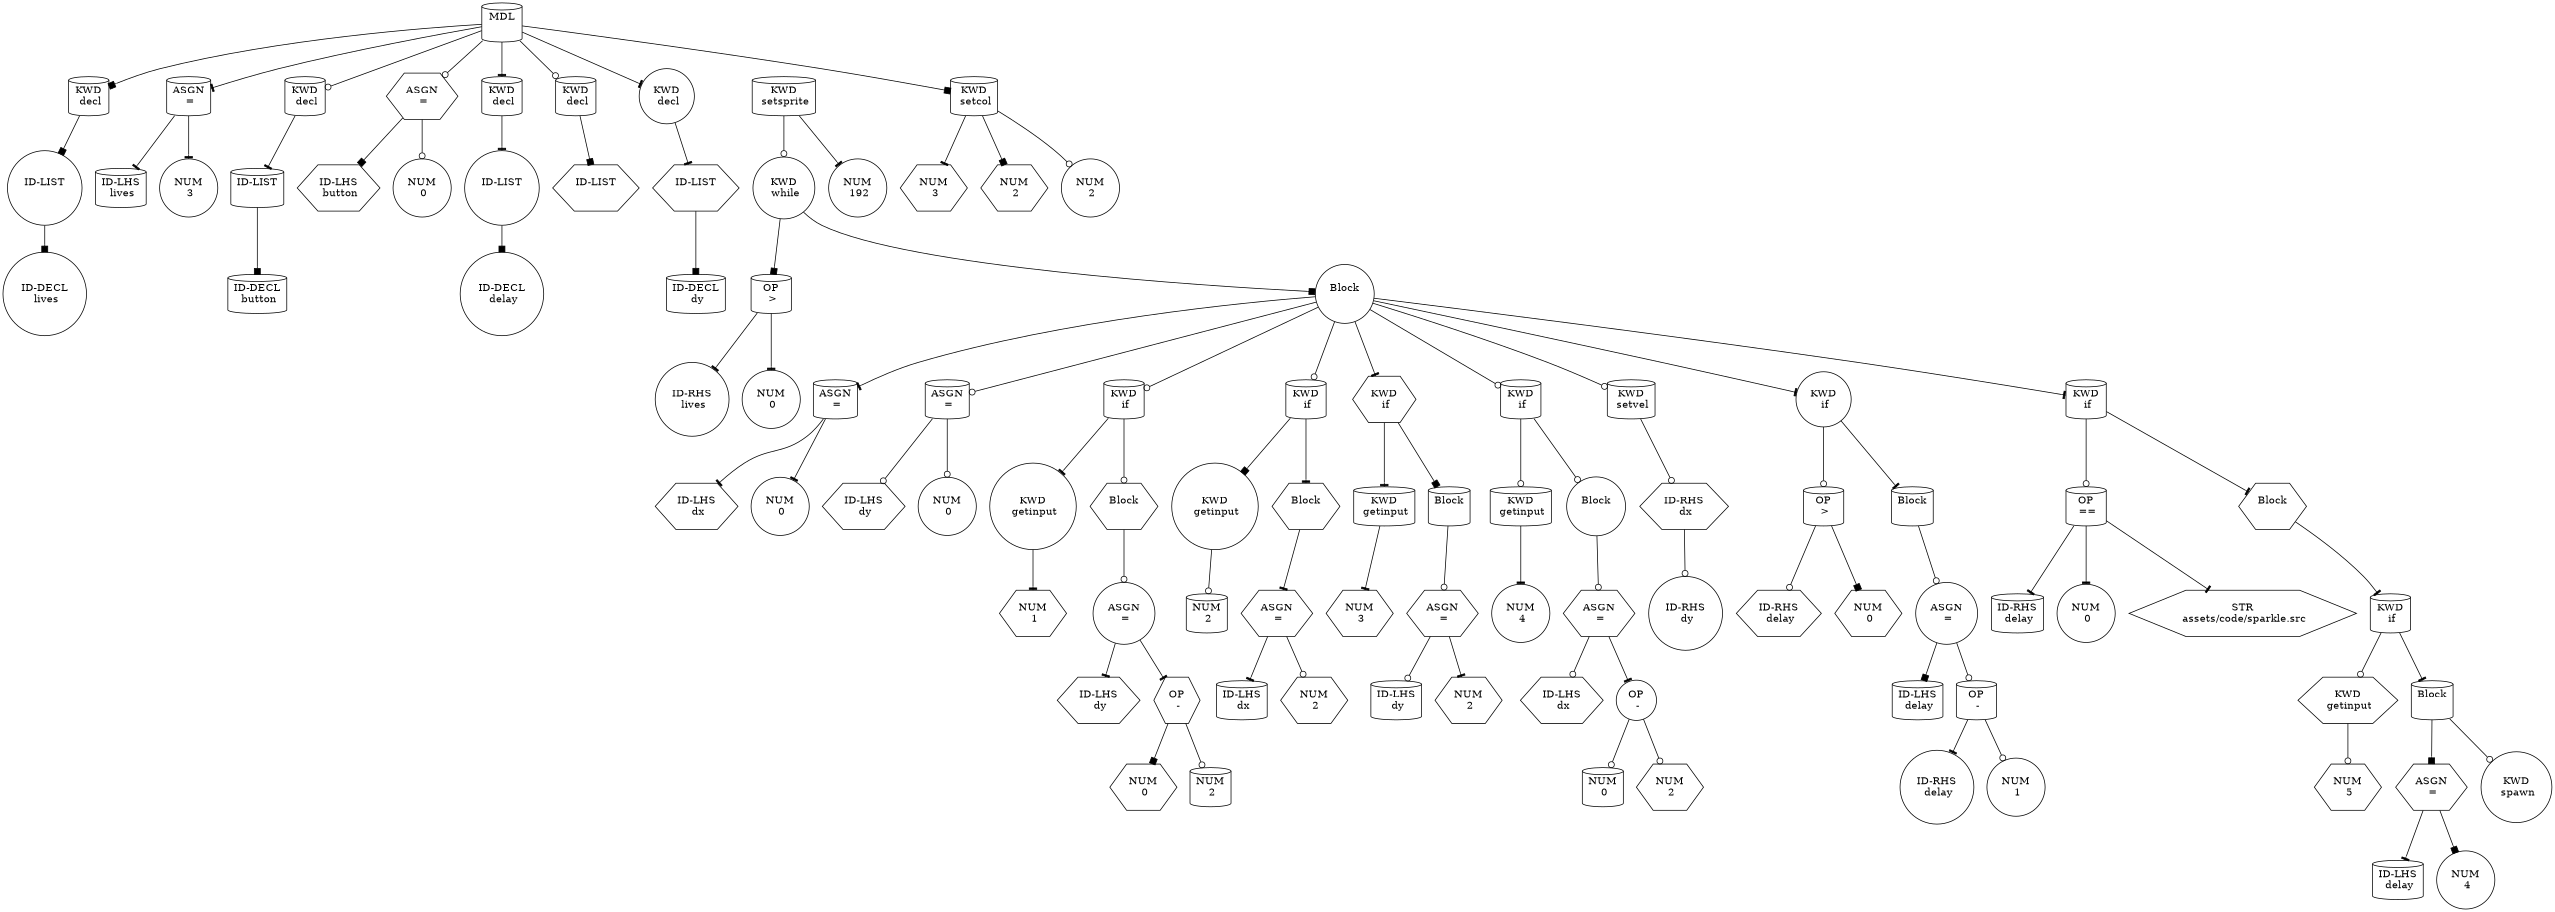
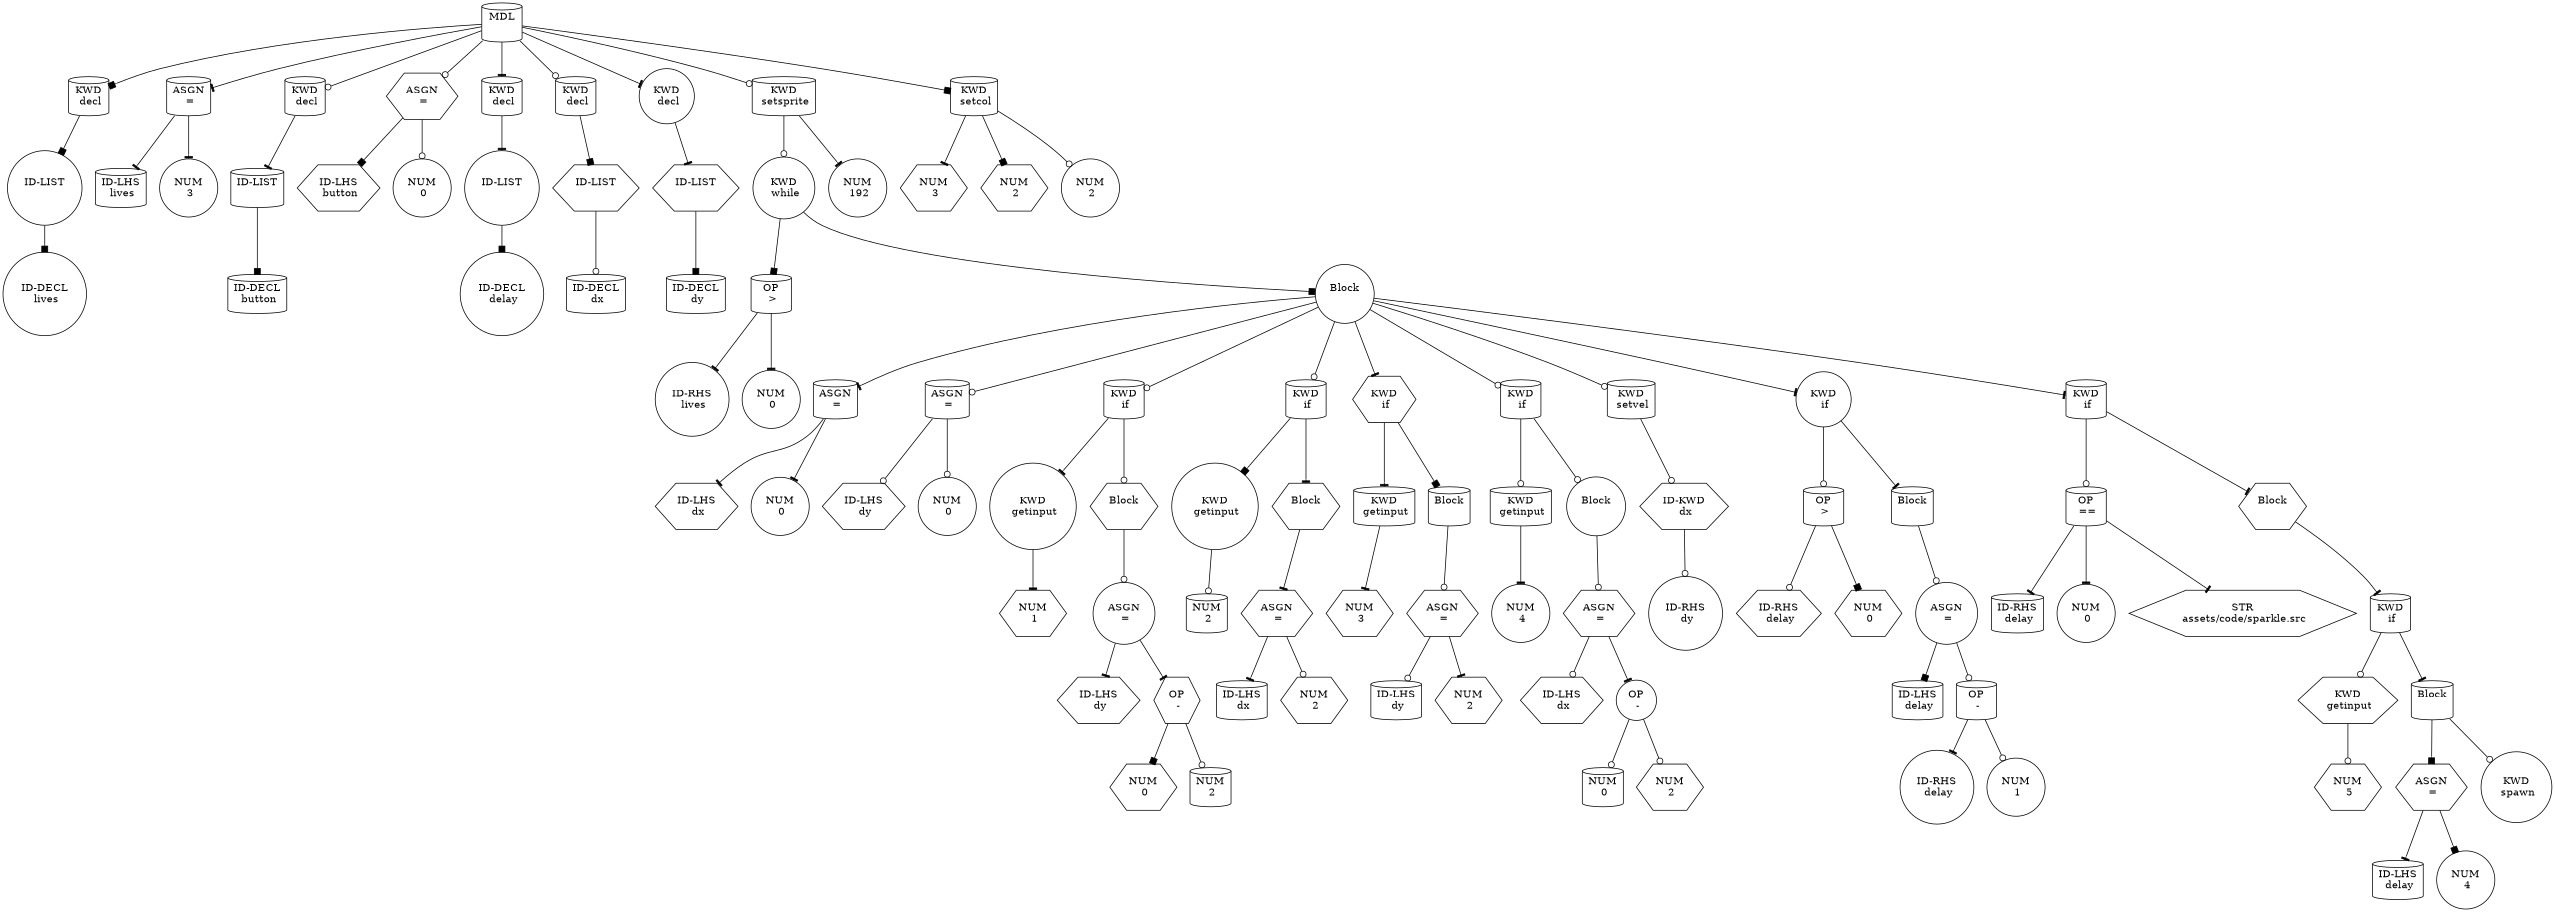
edge "MDL" -> "KWD setsprite": added
node "ID-DECL dx": added
node "ID-RHS dx": label "ID-RHS dx" -> "ID-KWD dx"
